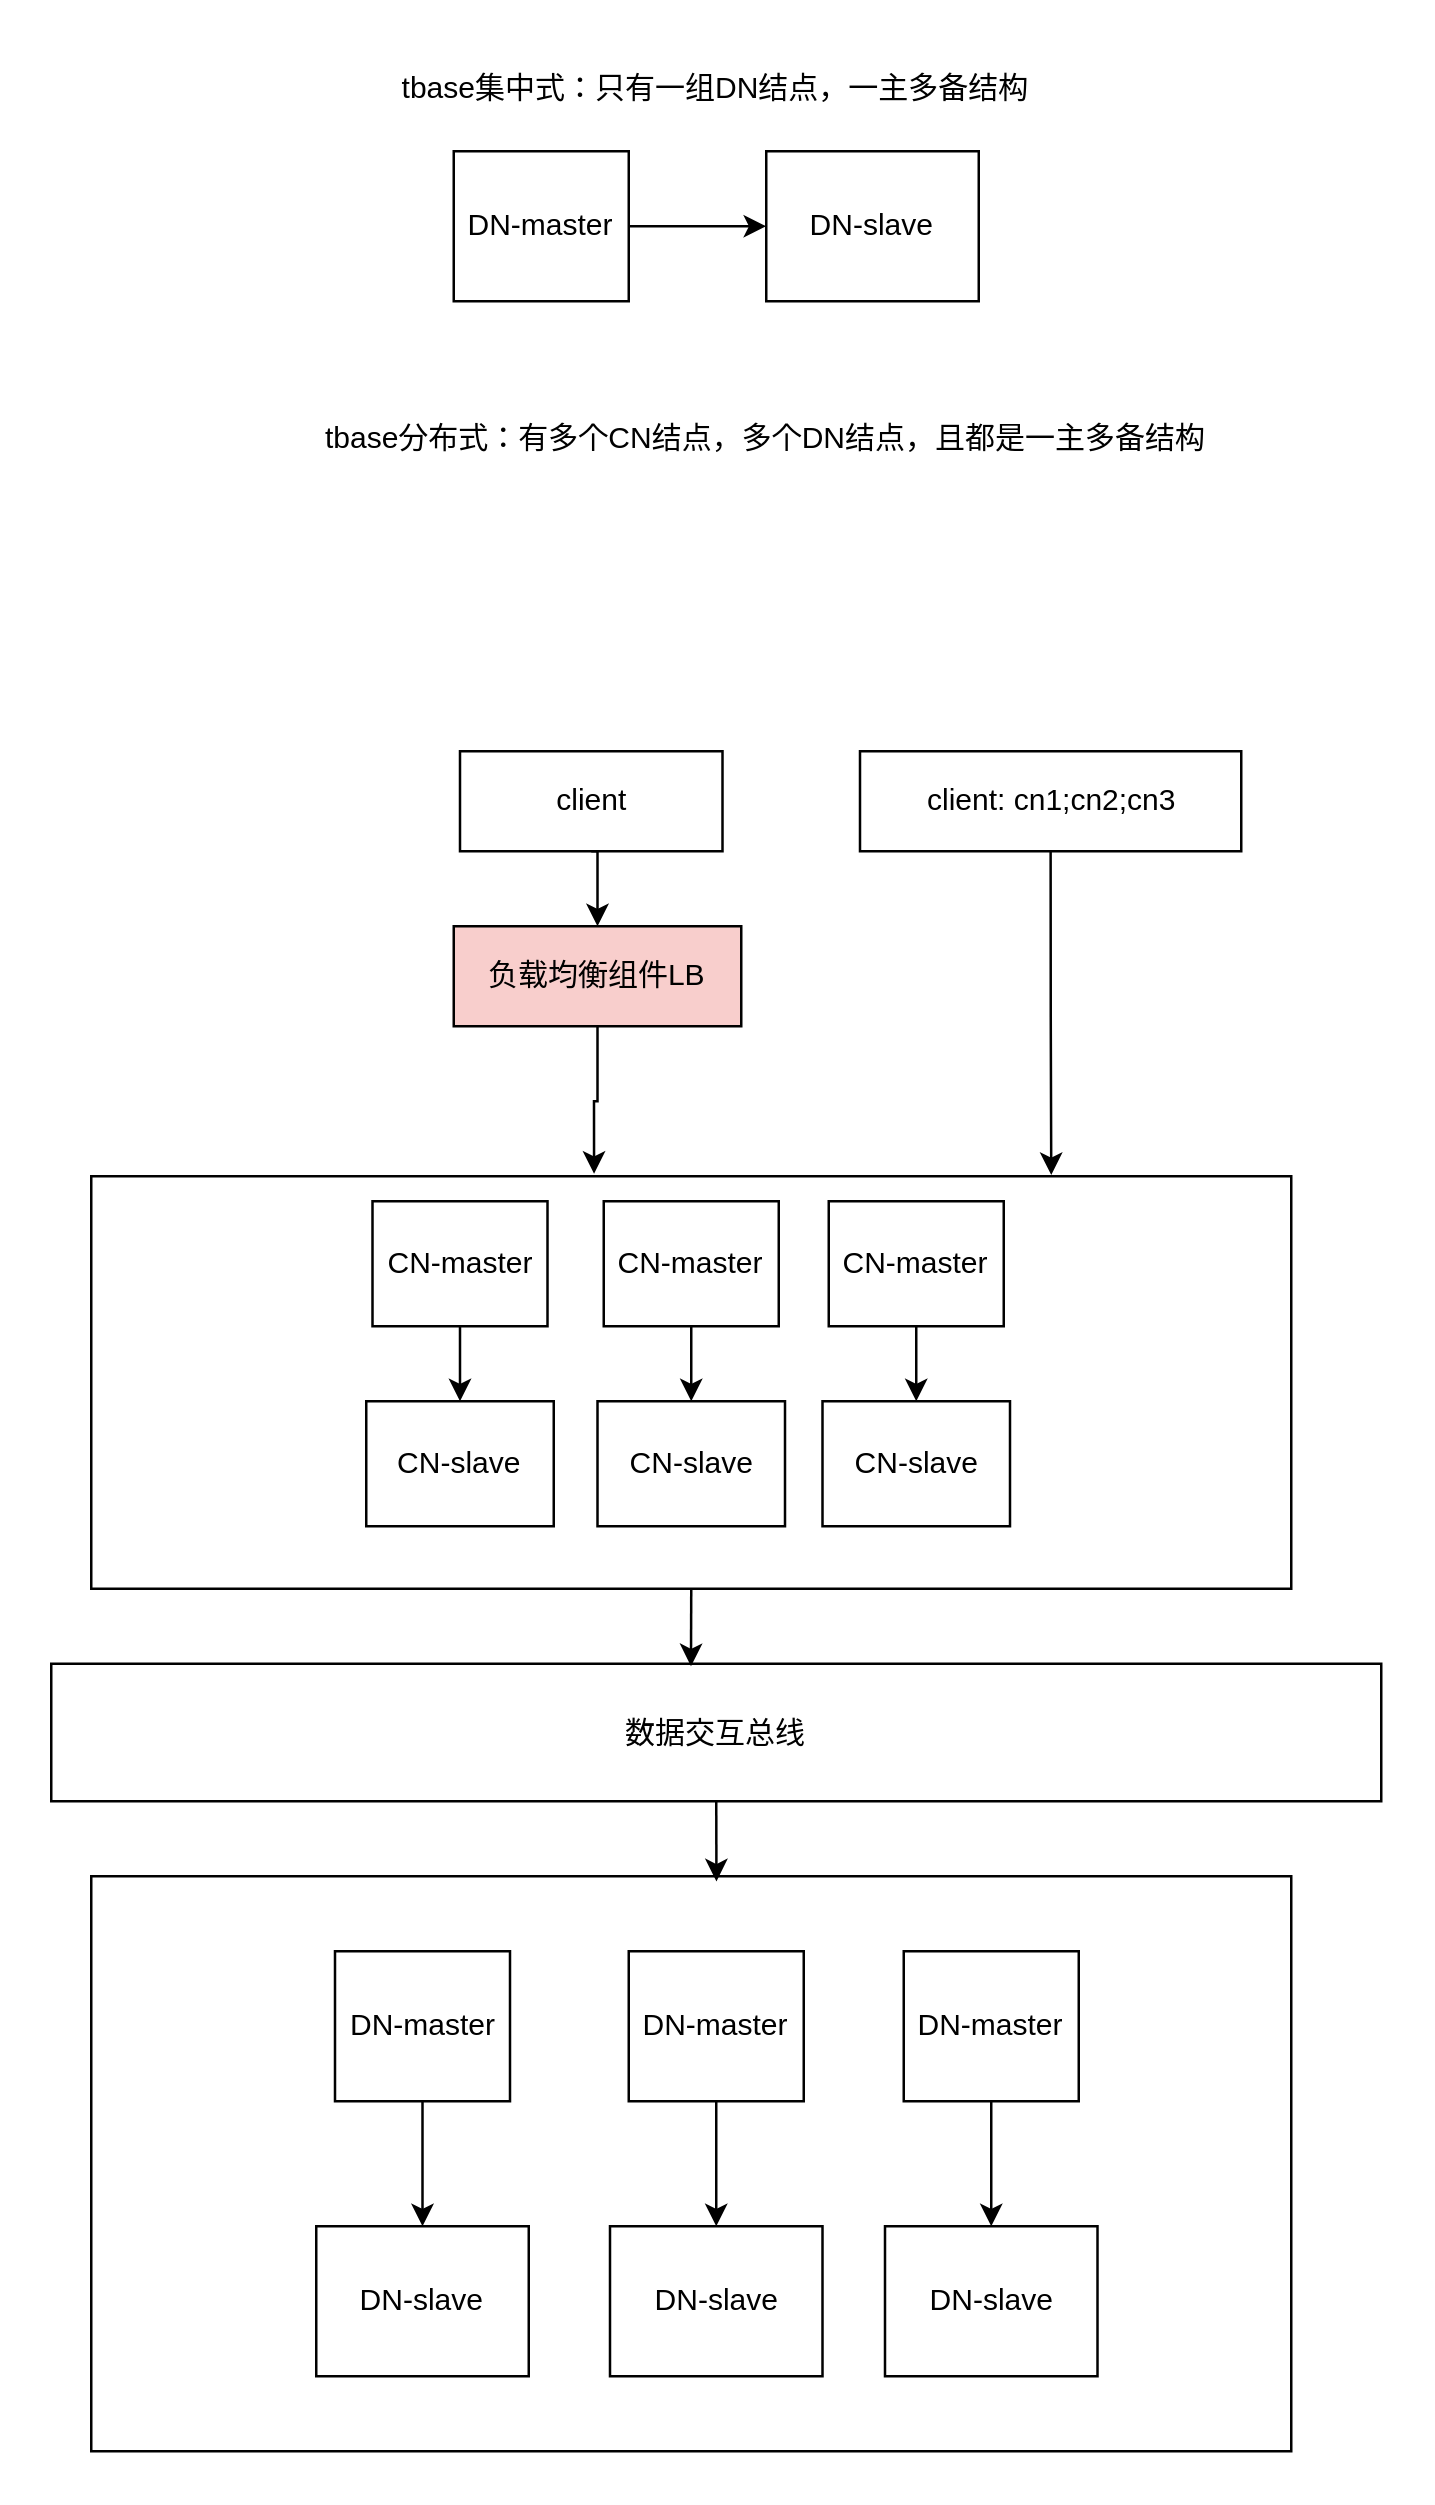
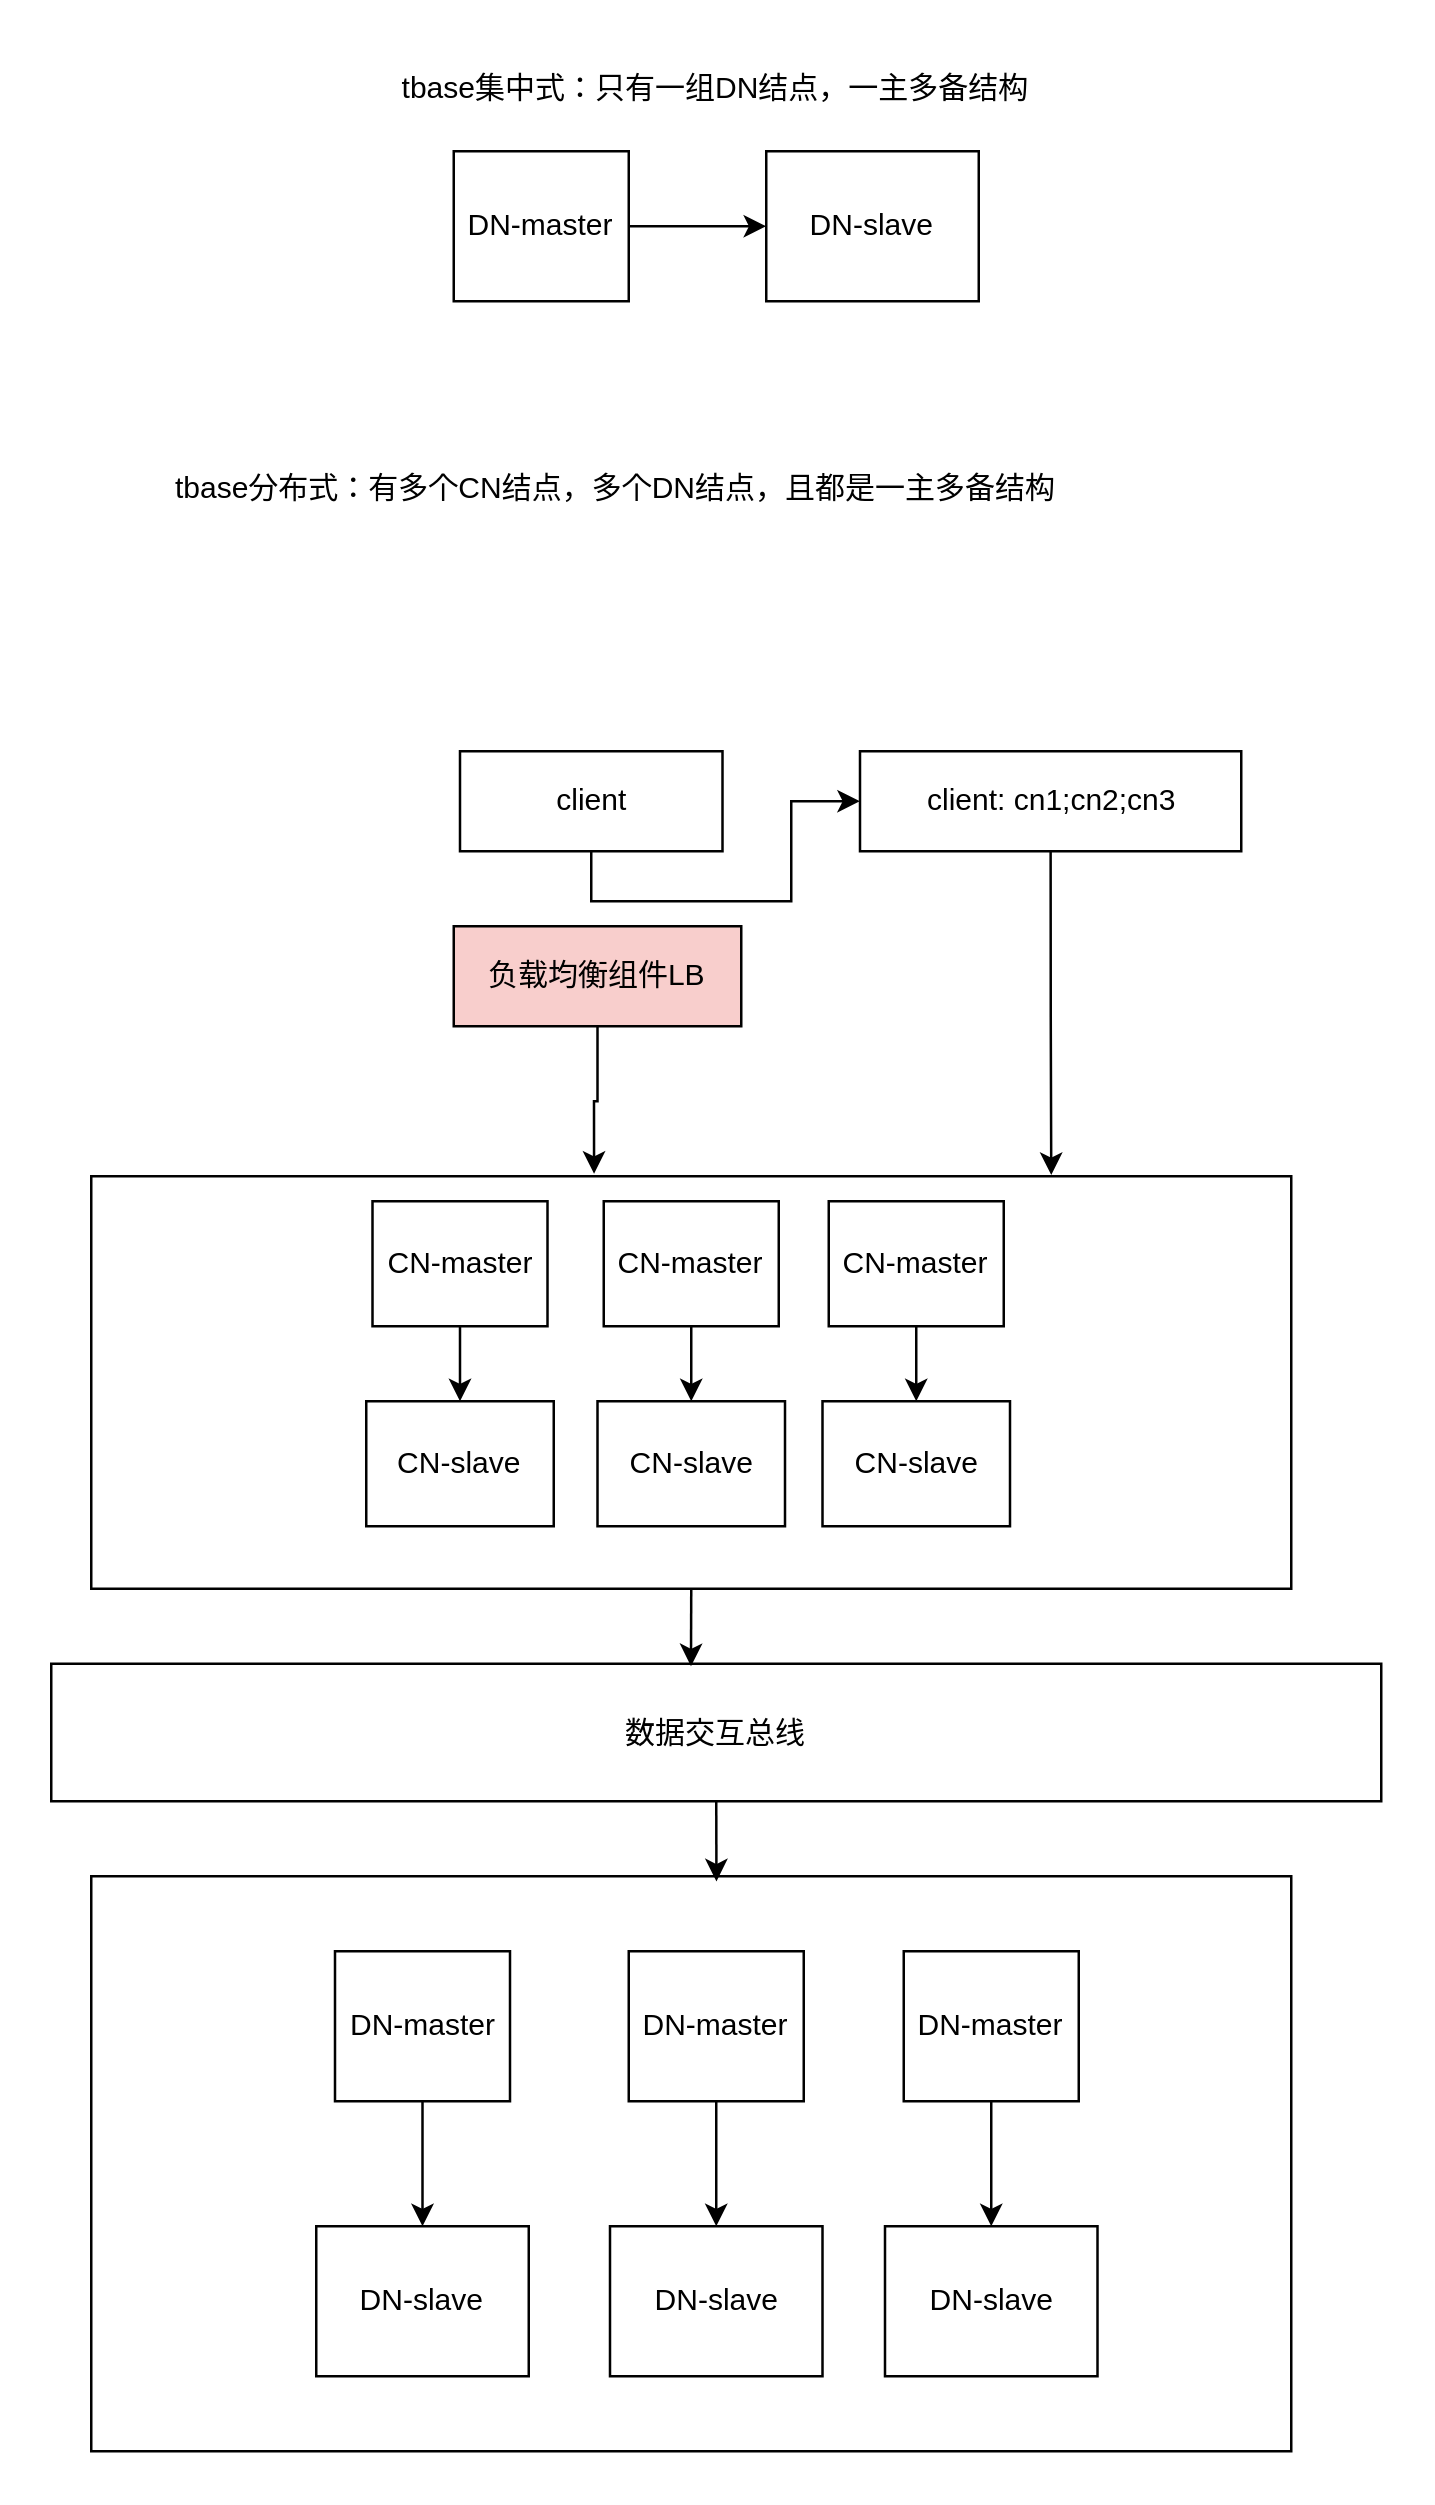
node "tbase分布式：有多个CN结点，多个DN结点，且都是一主多备结构": moved (766, 439) -> (616, 489)
edge "client" -> "负载均衡组件LB": now "client" -> "client: cn1;cn2;cn3"
